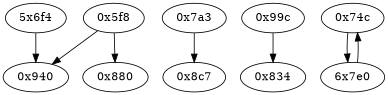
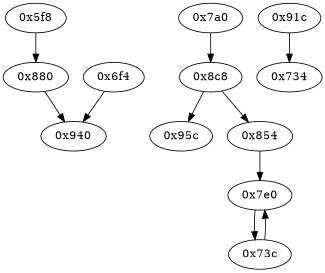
node "5x6f4": label "5x6f4" -> "0x6f4"
node "0x7a3": label "0x7a3" -> "0x7a0"
node "0x99c": label "0x99c" -> "0x91c"
node "0x74c": label "0x74c" -> "0x73c"
edge "0x5f8" -> "0x940": now "0x880" -> "0x940"
node "0x8c7": label "0x8c7" -> "0x8c8"
node "0x834": label "0x834" -> "0x734"
node "6x7e0": label "6x7e0" -> "0x7e0"
node "0x95c": added
node "0x854": added
